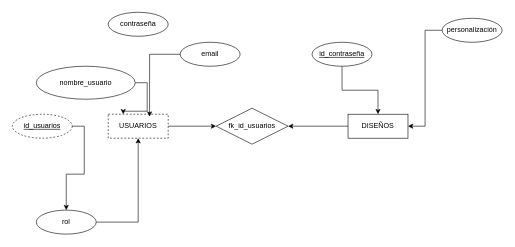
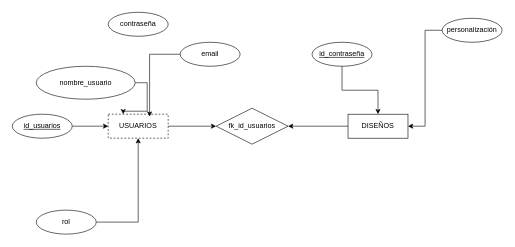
node "id_usuarios": style dashed -> solid
edge "id_usuarios" -> "rol": now "id_usuarios" -> "USUARIOS"
